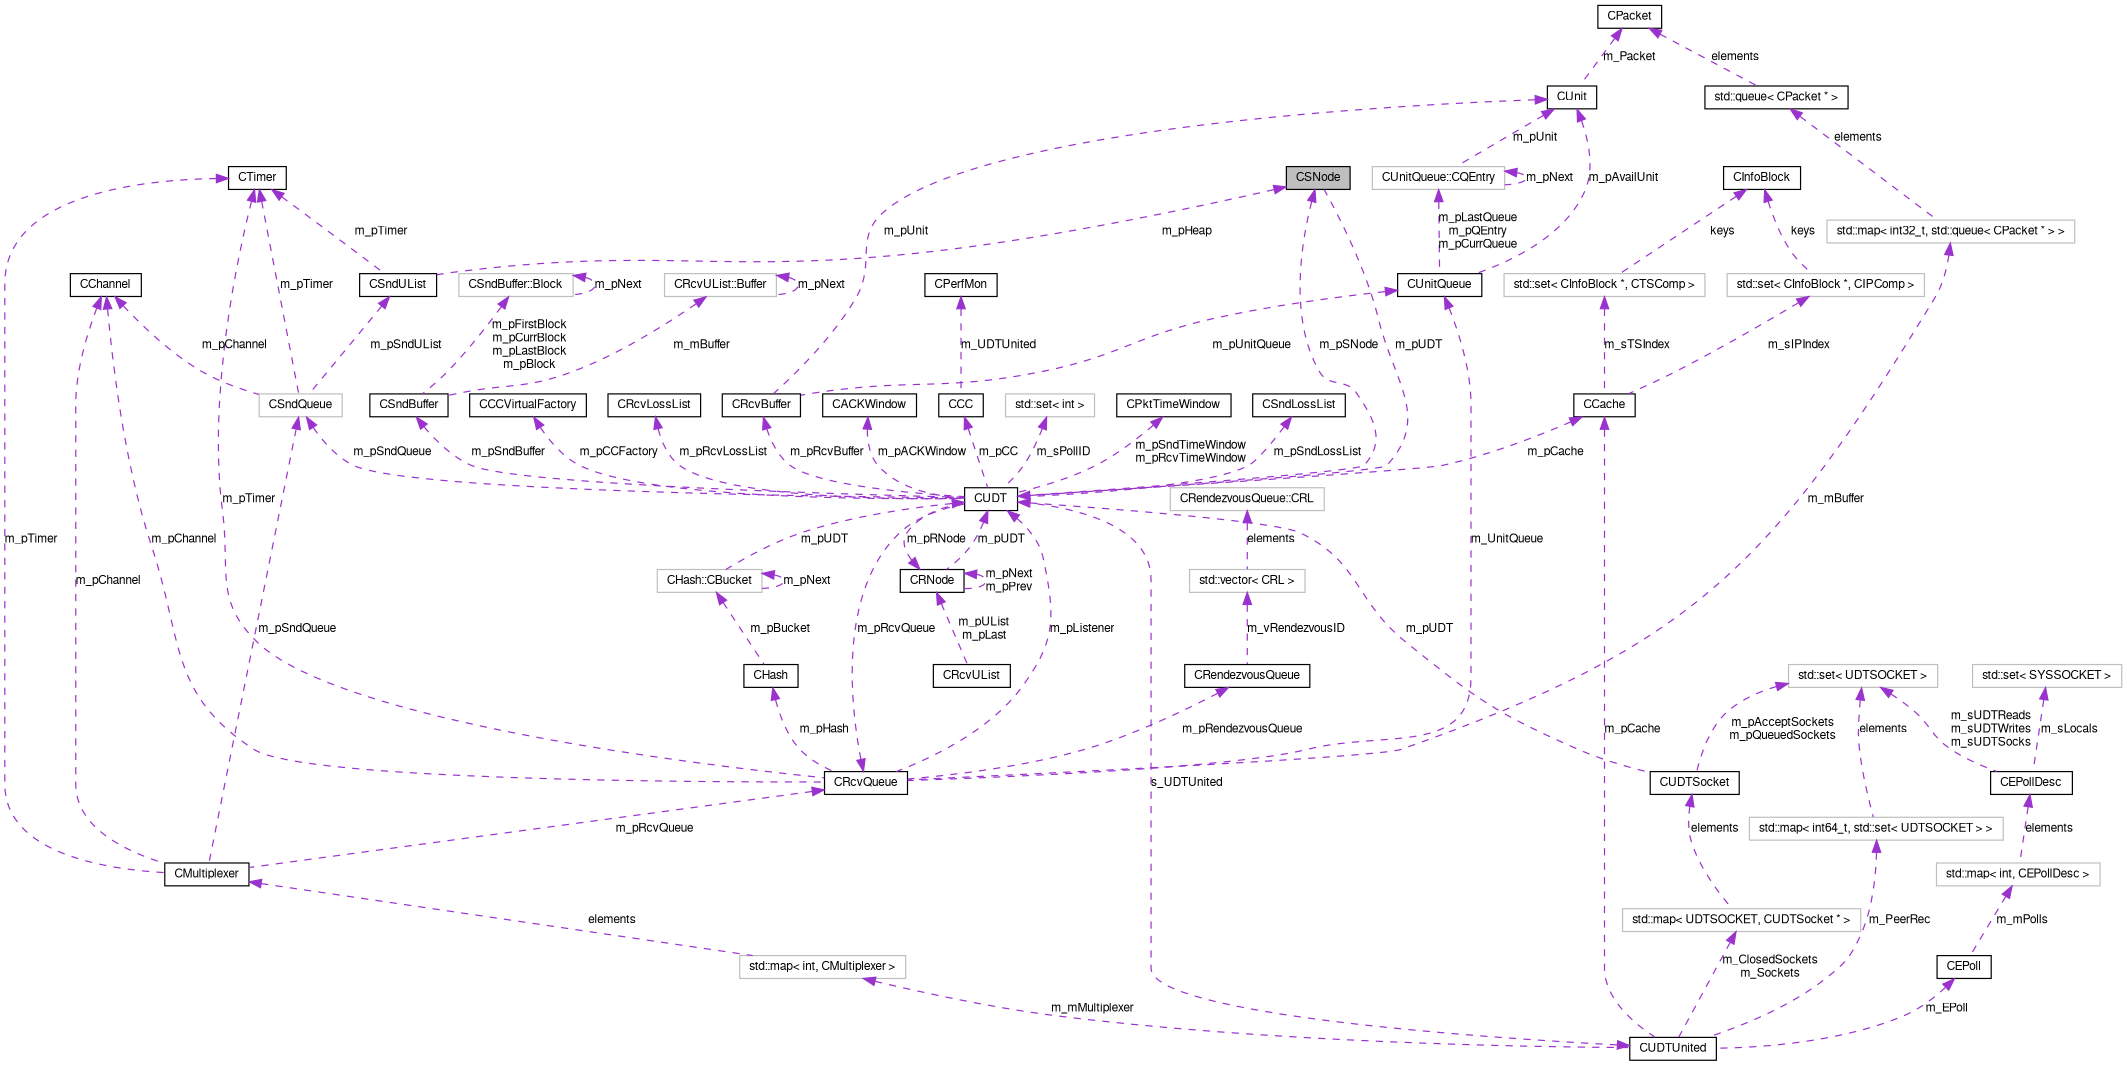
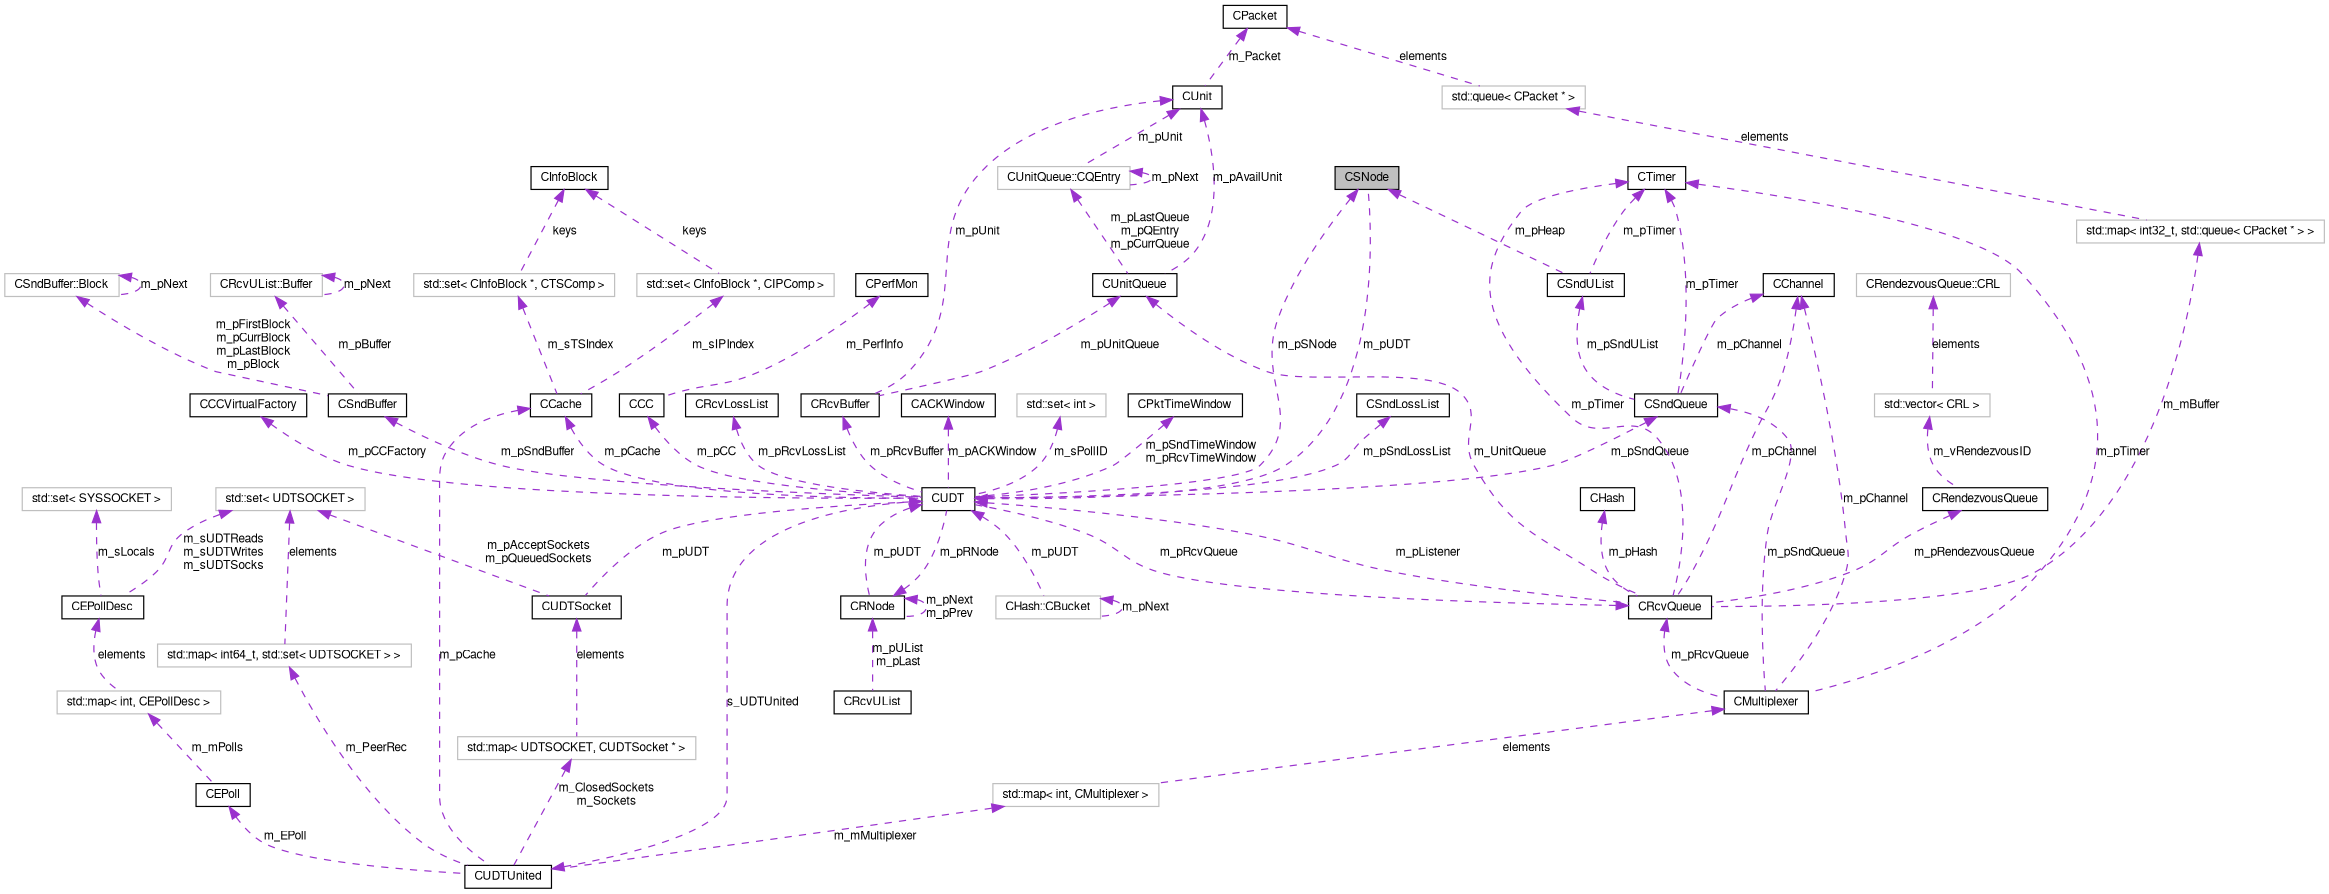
node "std::queue< CPacket * >": color black -> grey75
edge "CSndBuffer" -> "CRcvUList::Buffer": label "m_mBuffer" -> "m_pBuffer"
edge "CCC" -> "CPerfMon": label "m_UDTUnited" -> "m_PerfInfo"
node "CSndQueue": color grey75 -> black
edge "CHash" -> "CHash::CBucket": removed, label "m_pBucket"
